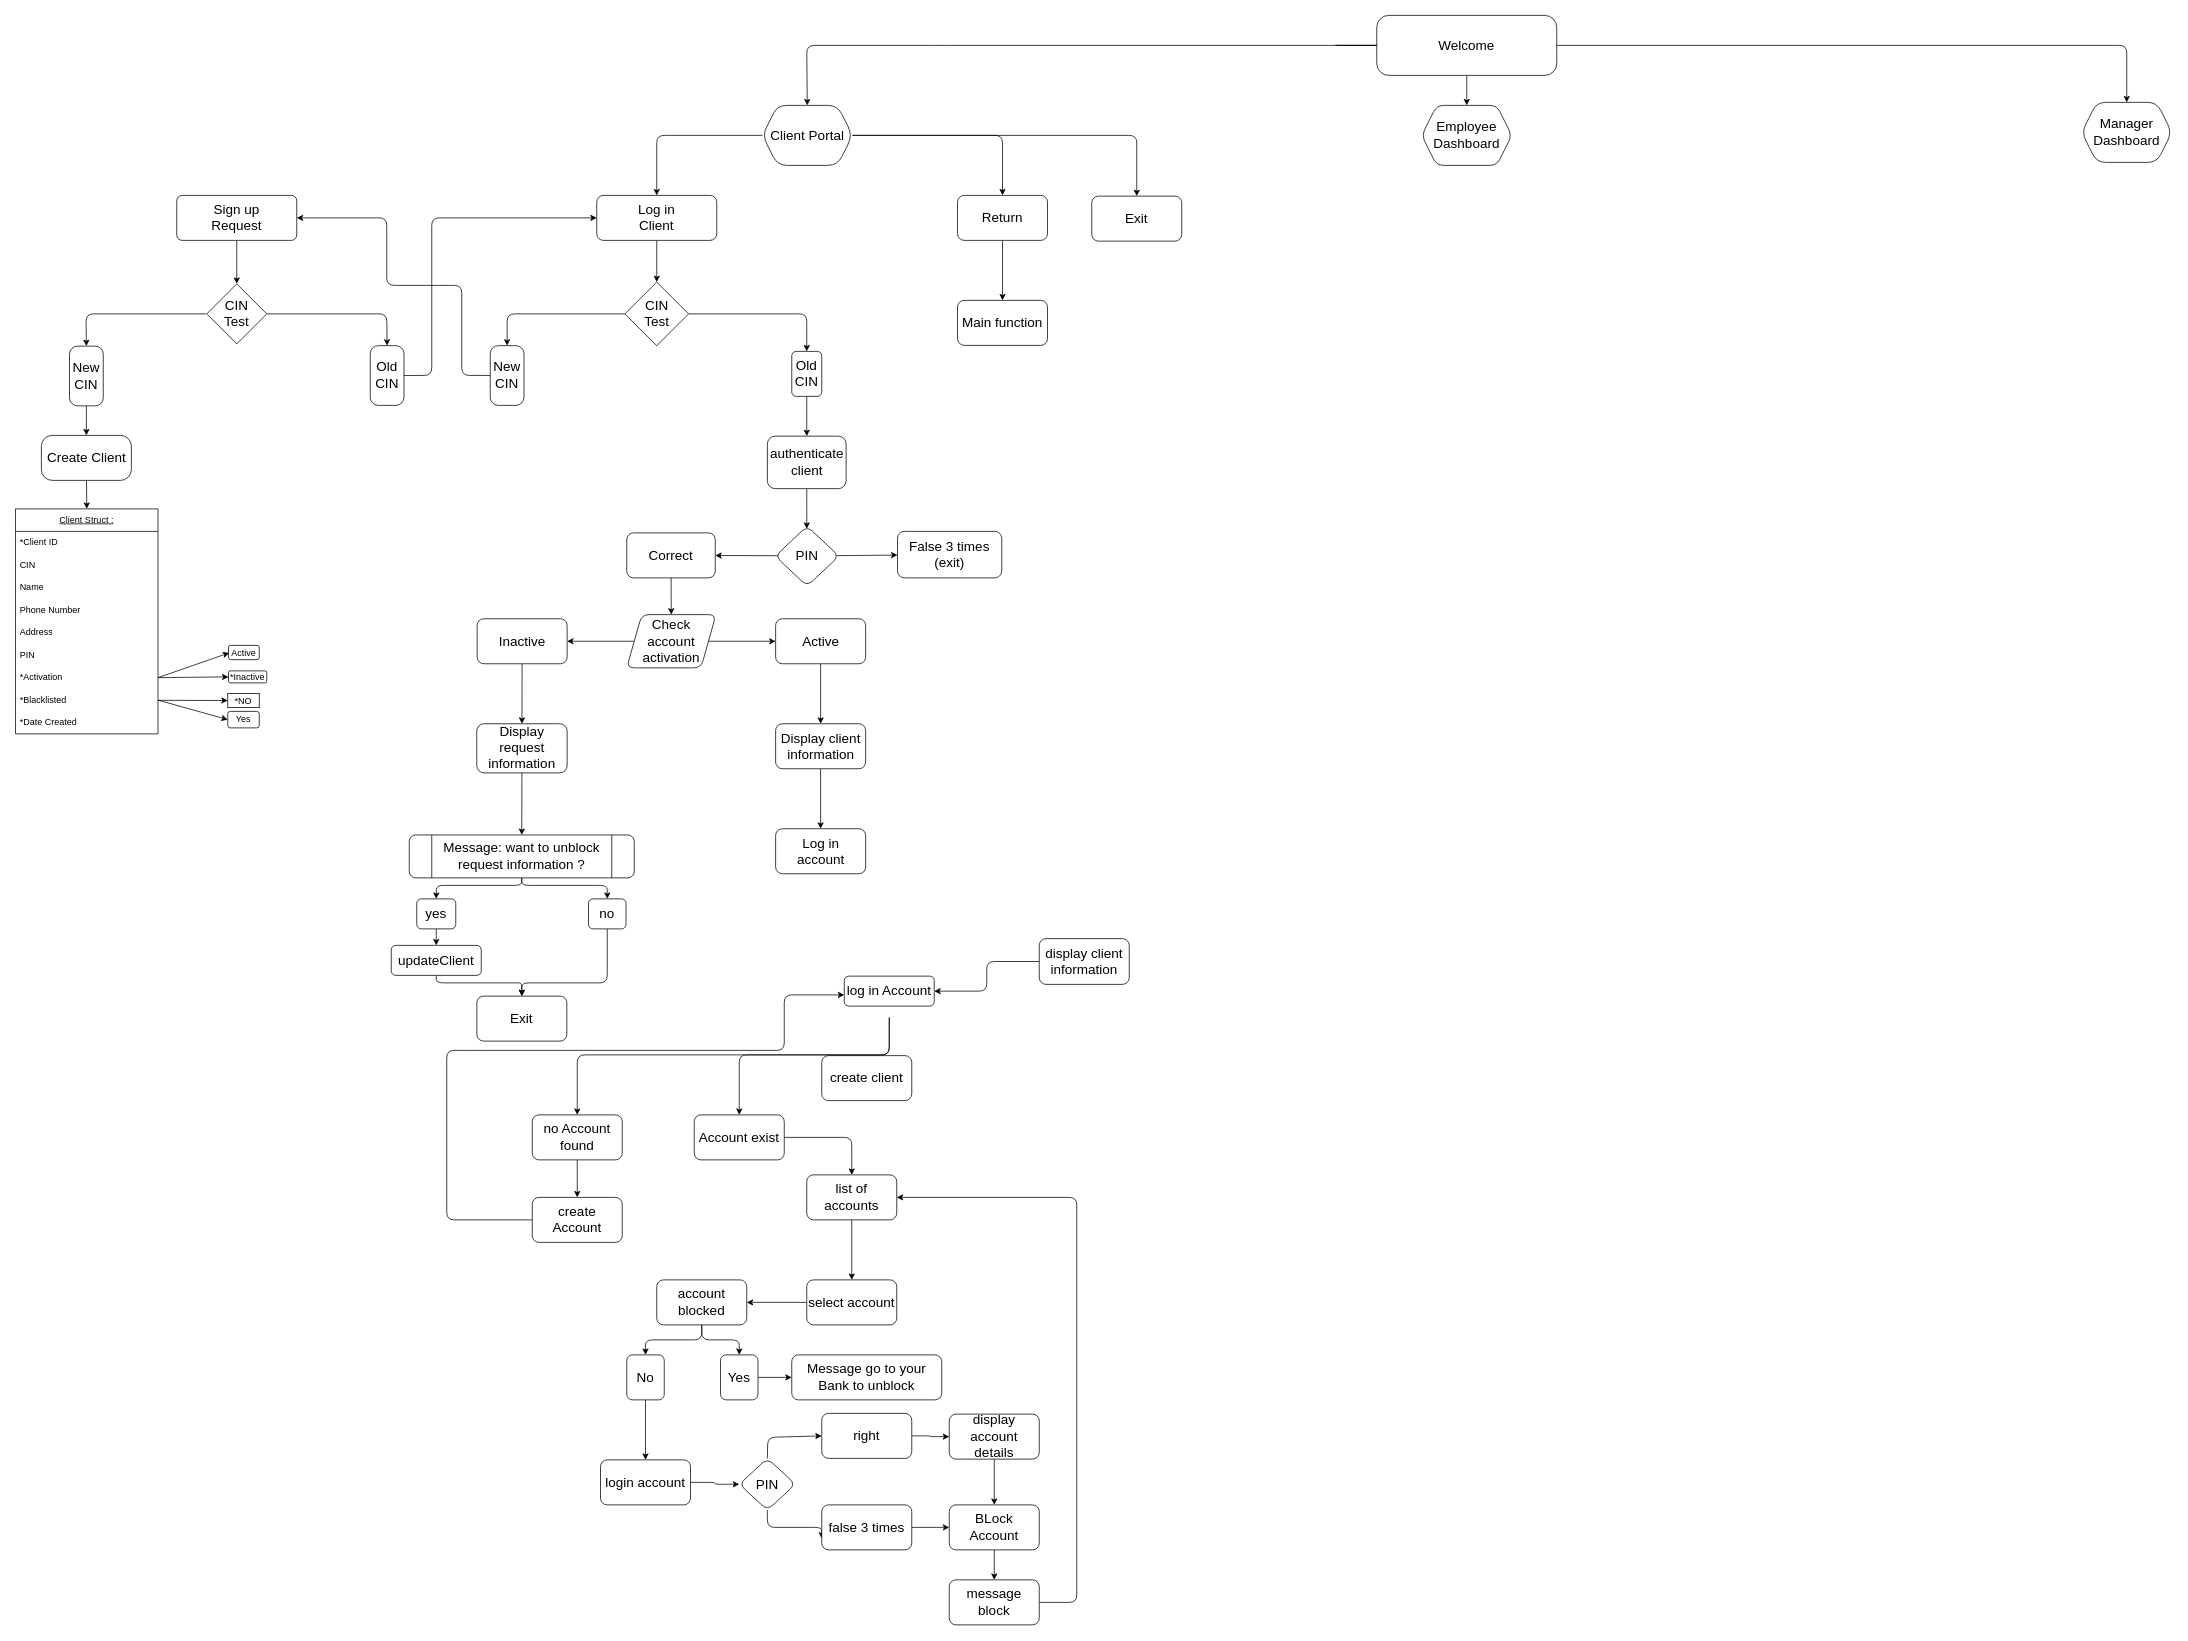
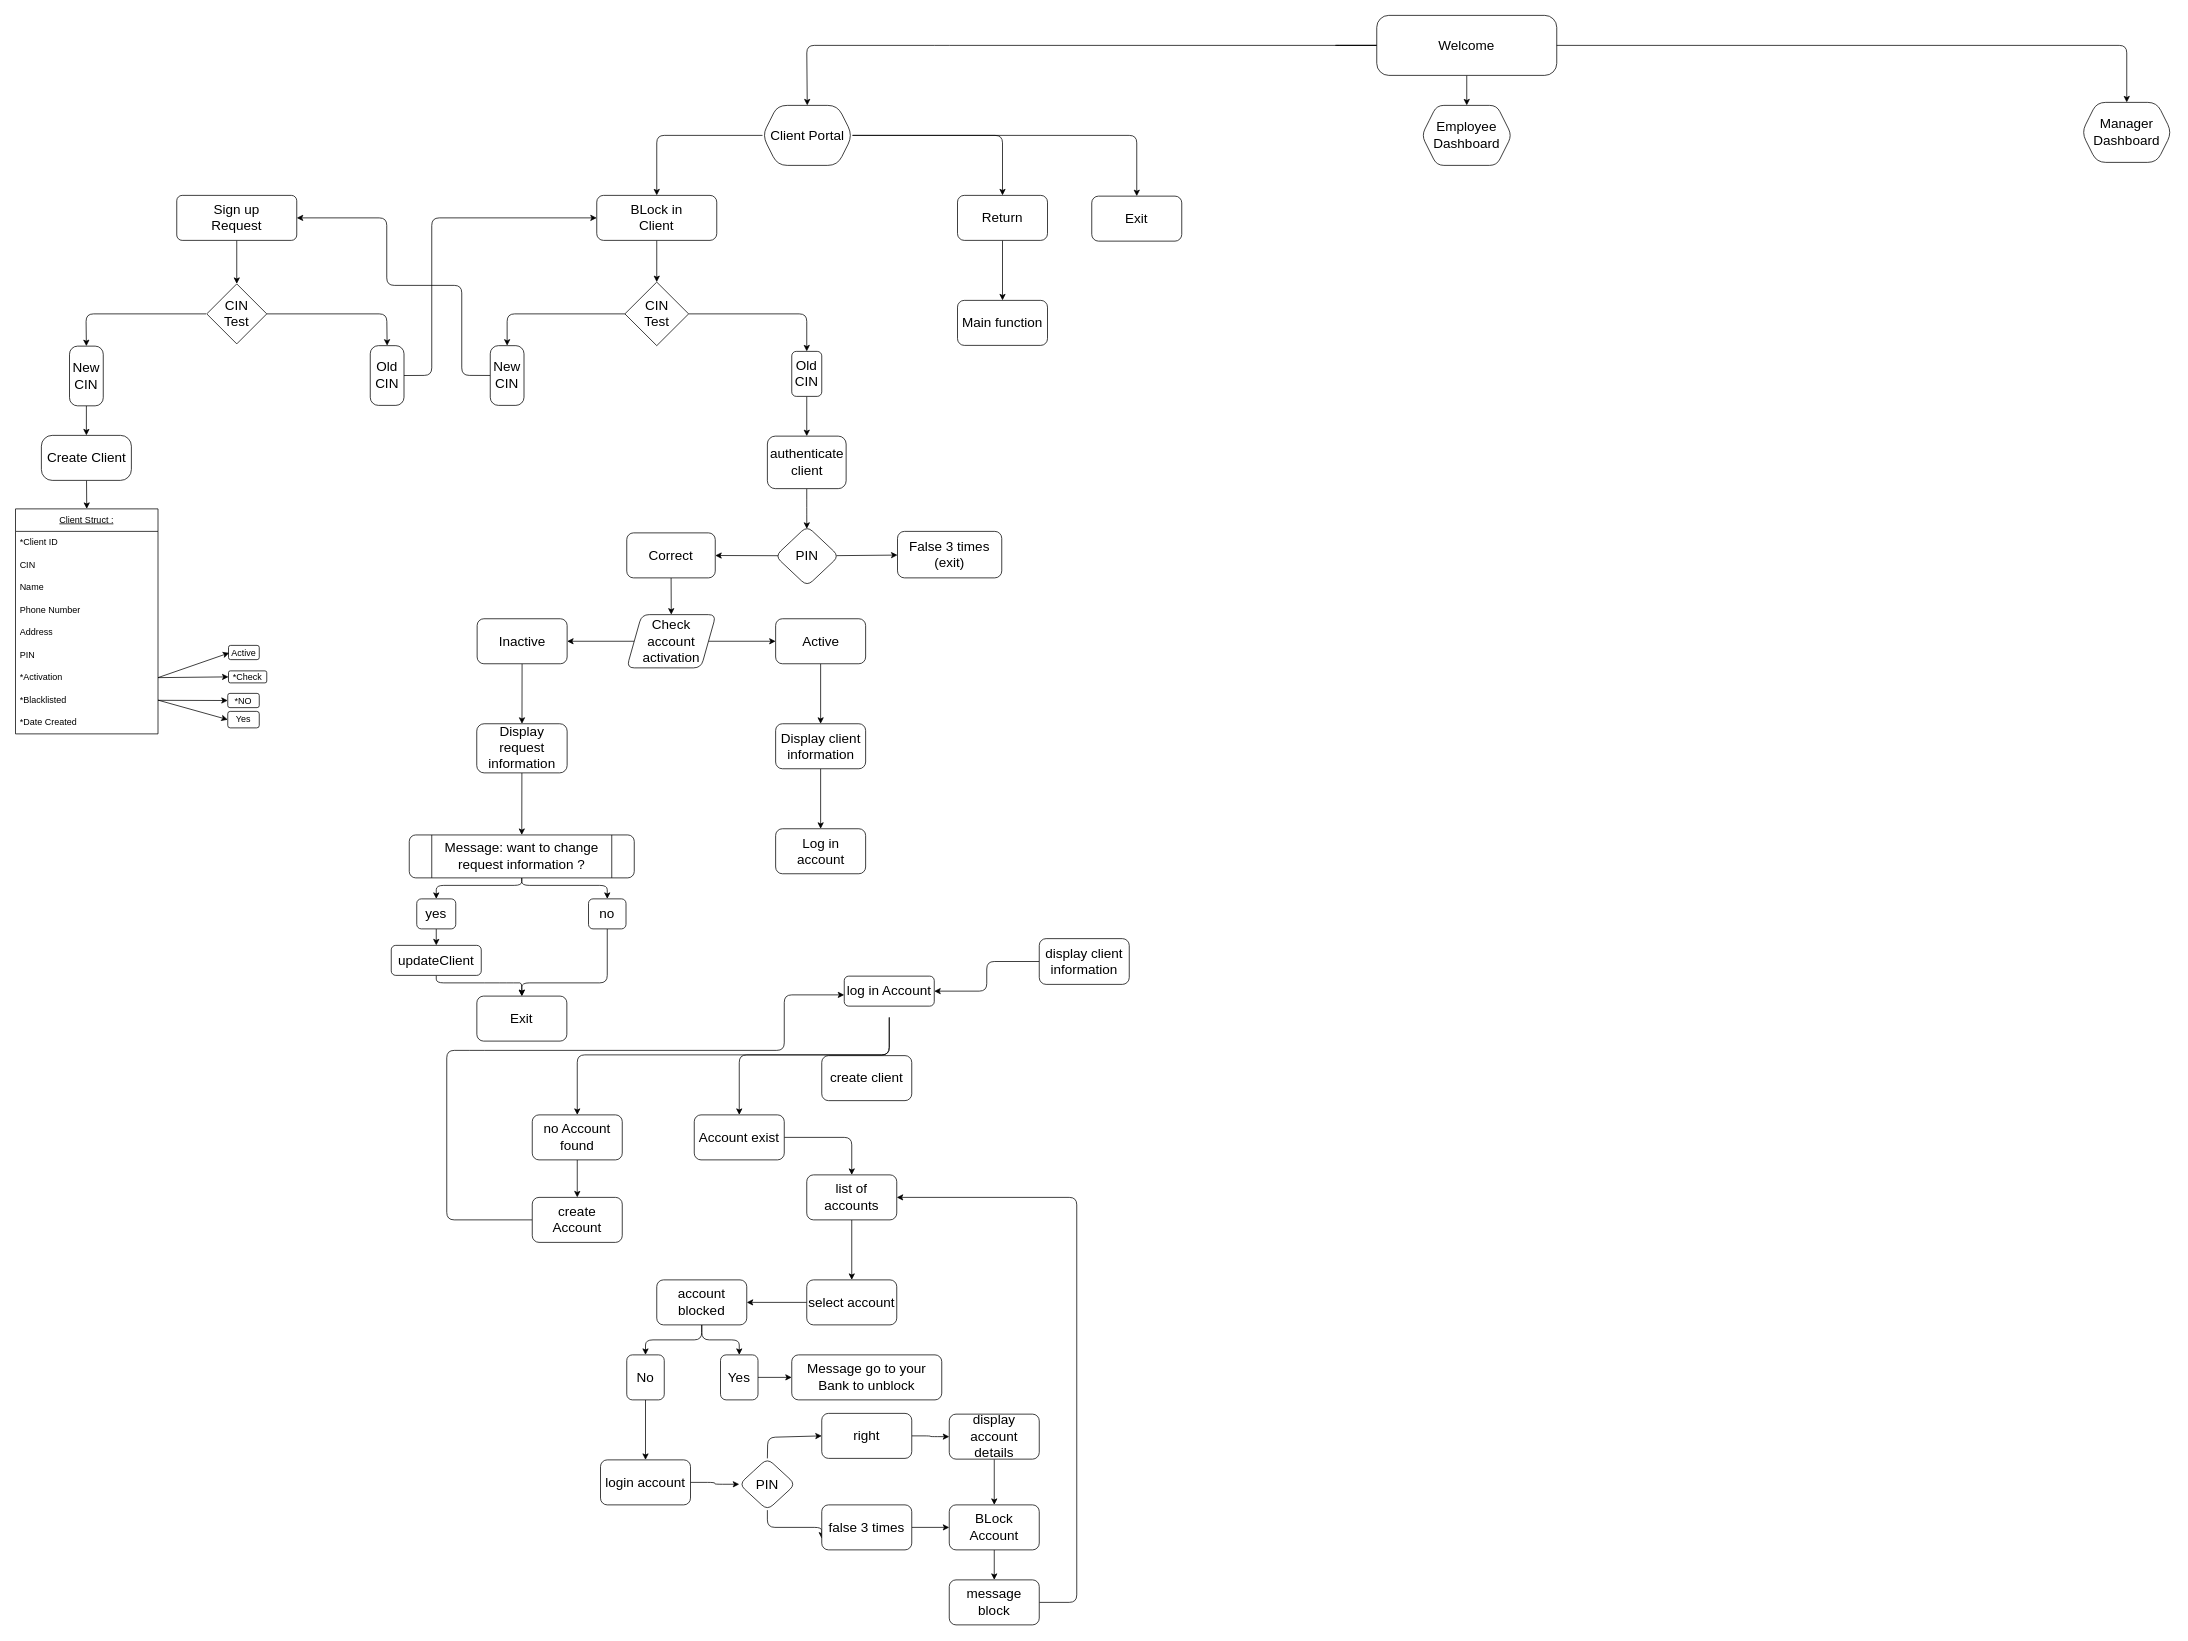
node "Log in Client": label "Log in Client" -> "BLock in Client"
node "*Inactive": label "*Inactive" -> "*Check"
node "*NO": shape rectangle -> rounded rectangle
node "Message: want to unblock request information ?": label "Message: want to unblock request information ?" -> "Message: want to change request information ?"
